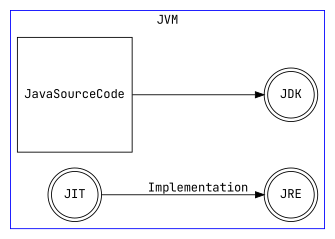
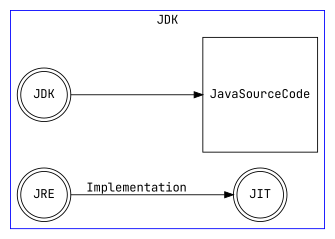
cluster "JVM": label "JVM" -> "JDK"
edge "JavaSourceCode" -> "JDK": reversed
edge "JIT" -> "JRE": reversed
